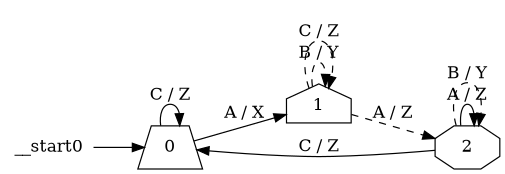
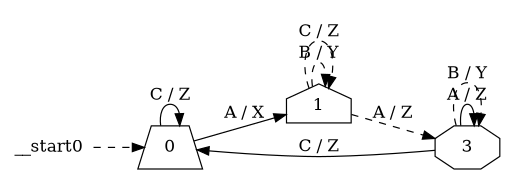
edge "__start0" -> "0": style solid -> dashed
node "2": label "2" -> "3"
